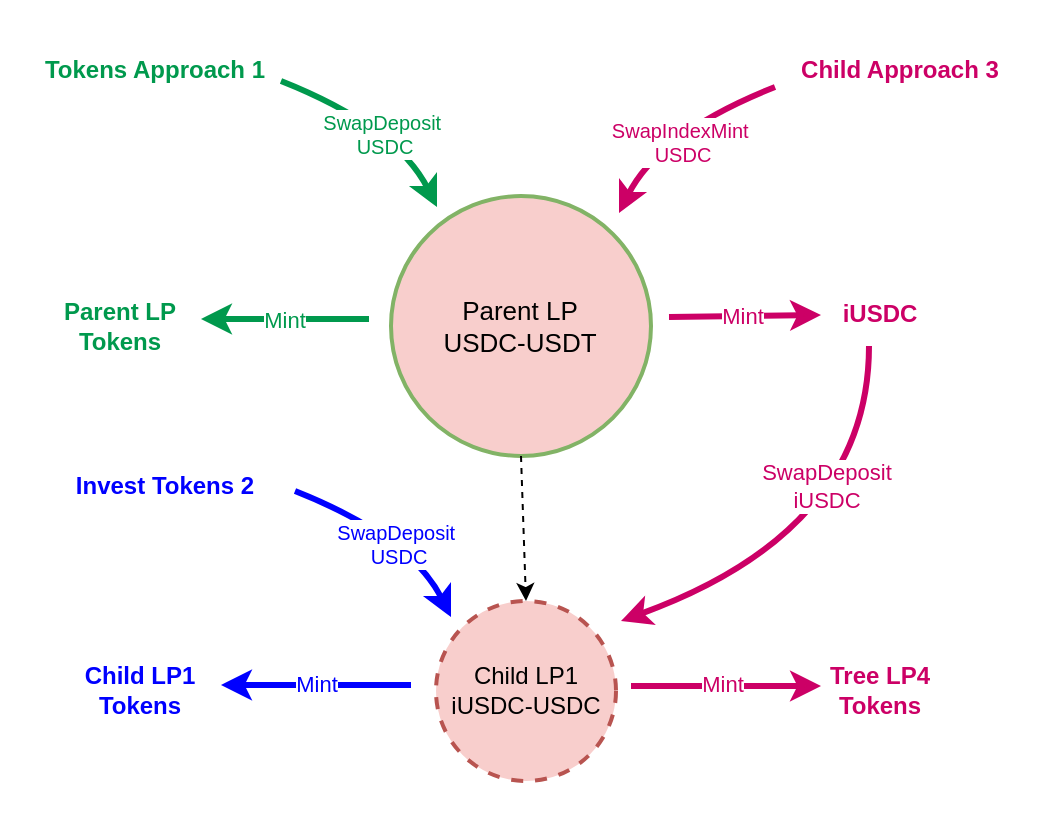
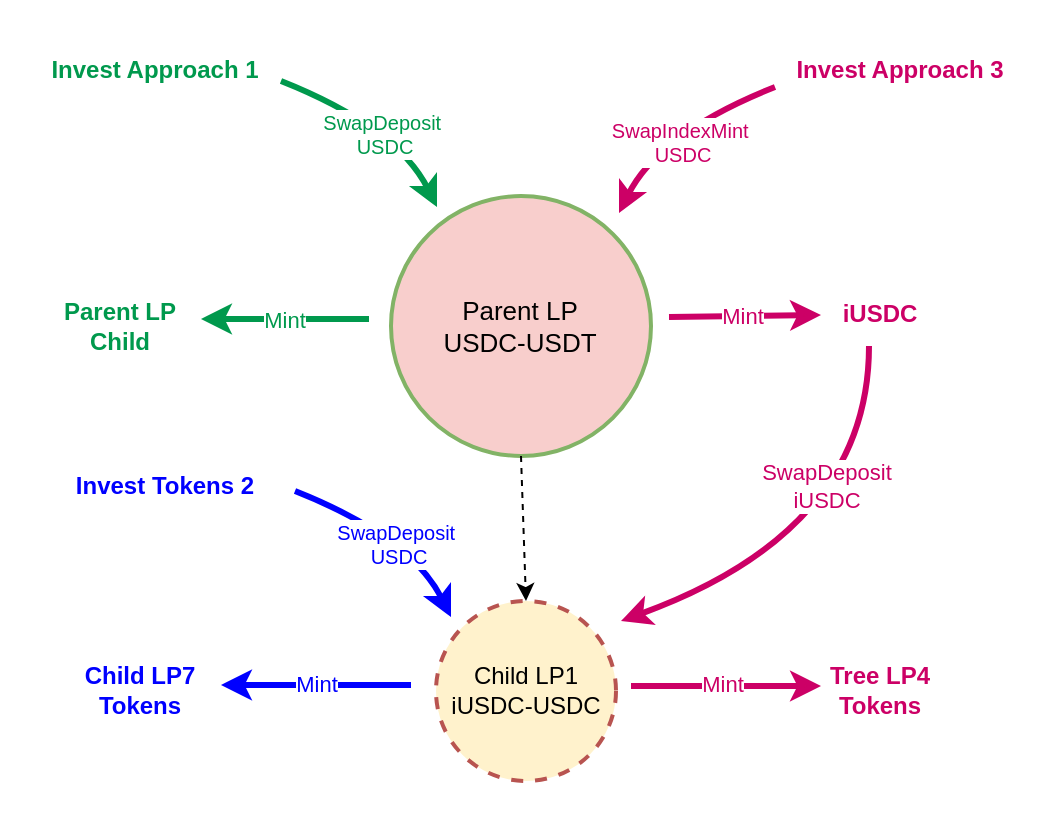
node "Tokens Approach 1": label "Tokens Approach 1" -> "Invest Approach 1"
node "Child Approach 3": label "Child Approach 3" -> "Invest Approach 3"
node "Parent LP Tokens": label "Parent LP Tokens" -> "Parent LP Child"
node "Child LP1 Tokens": label "Child LP1 Tokens" -> "Child LP7 Tokens"
node "Child LP1 iUSDC-USDC": fillcolor #f8cecc -> #fff2cc
